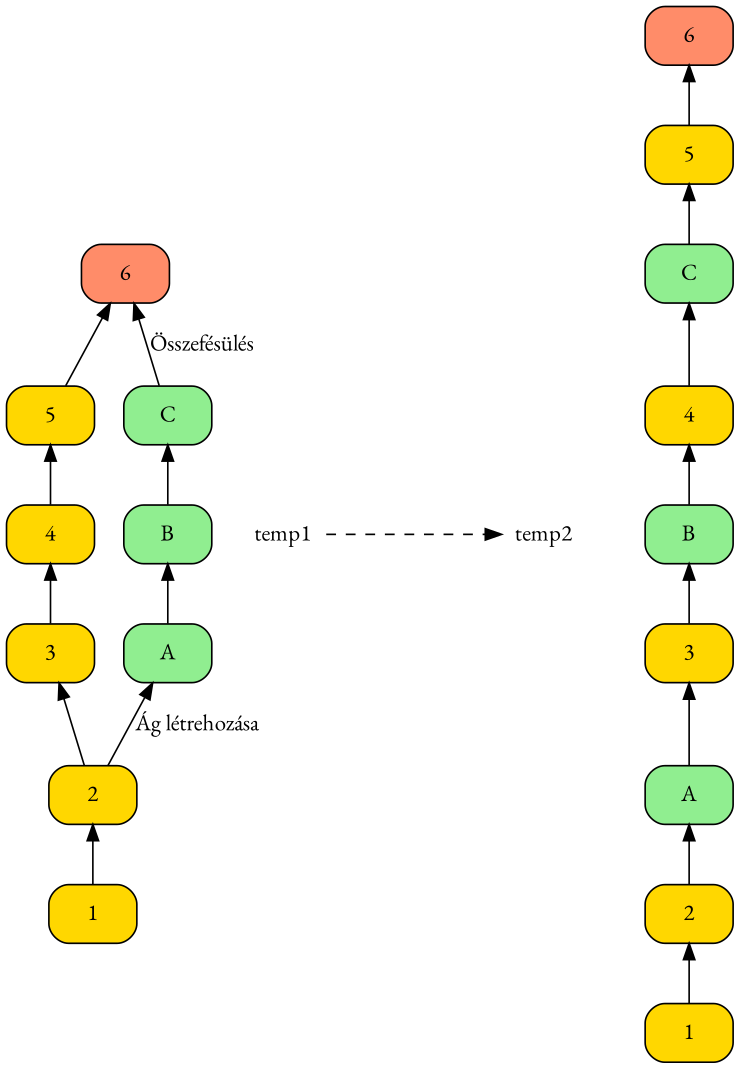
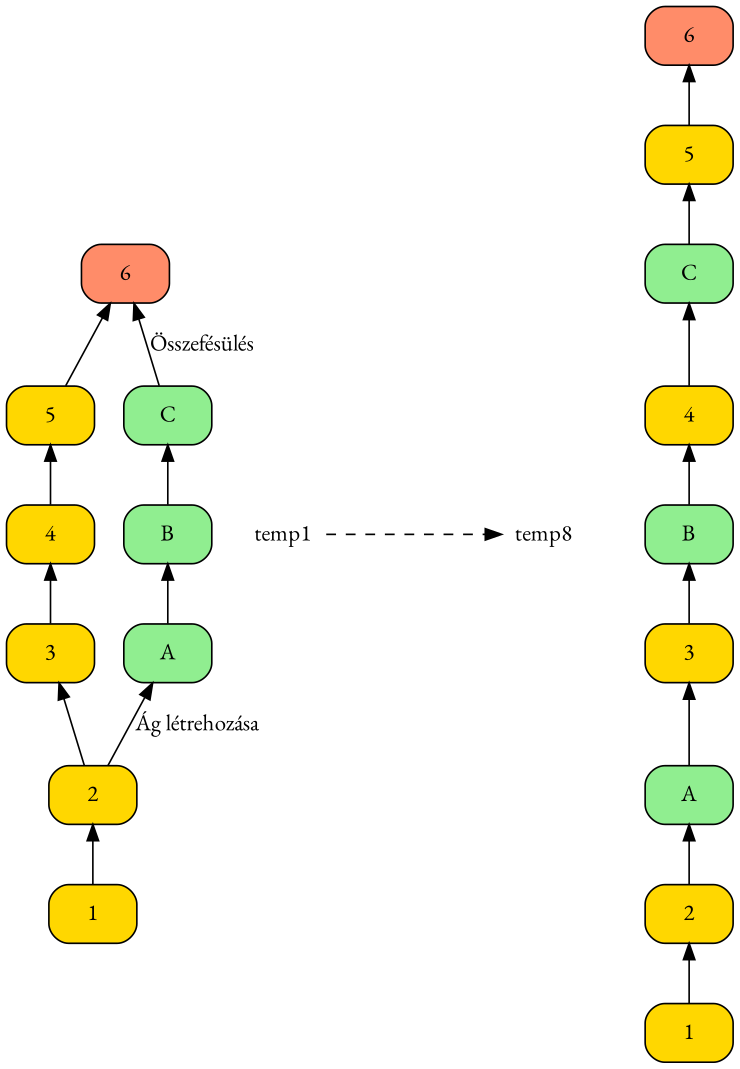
node "temp2": label "temp2" -> "temp8"
